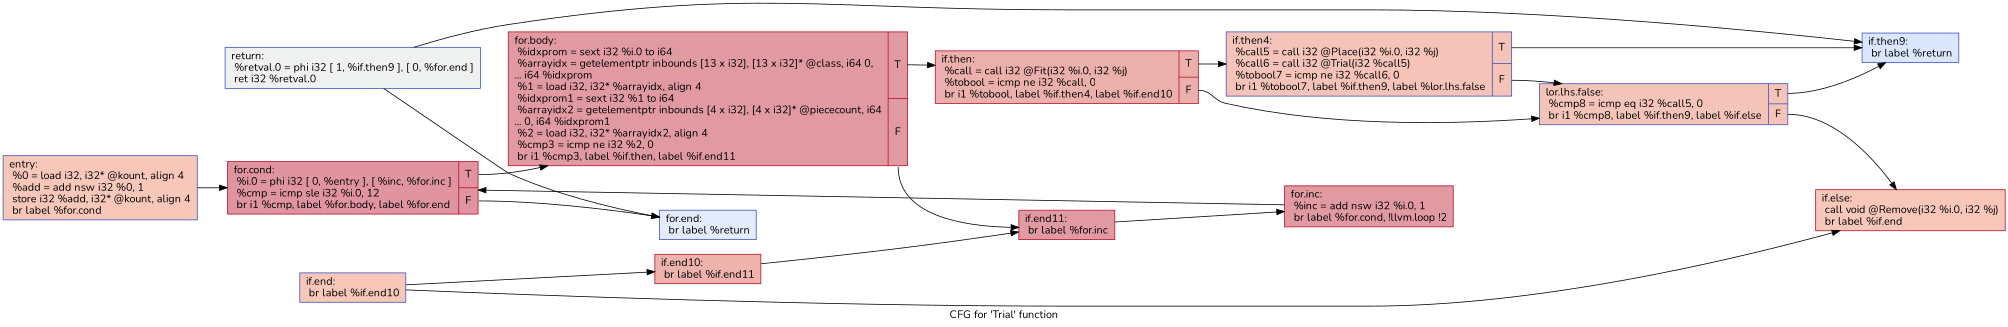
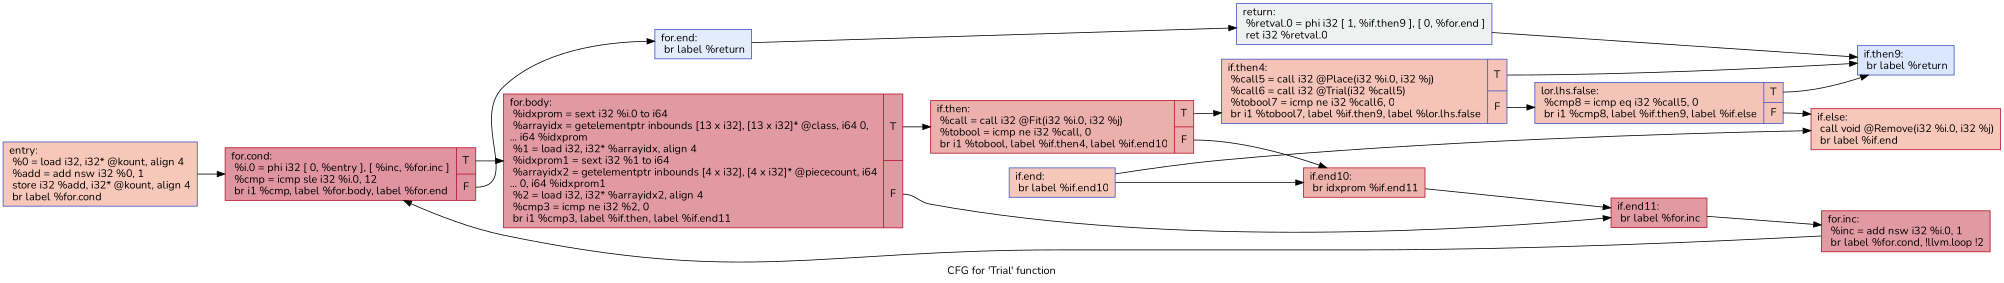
edge "if.then:" -> "lor.lhs.false:": now "if.then:" -> "if.end10:"
edge "return:" -> "for.end:": reversed
node "if.end10:": text "br label %if.end11" -> "br idxprom %if.end11"
